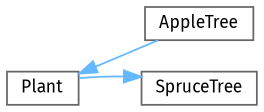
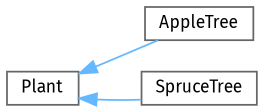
edge "Plant" -> "SpruceTree": reversed
